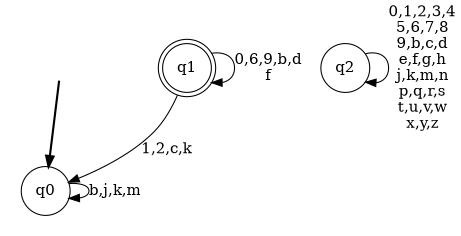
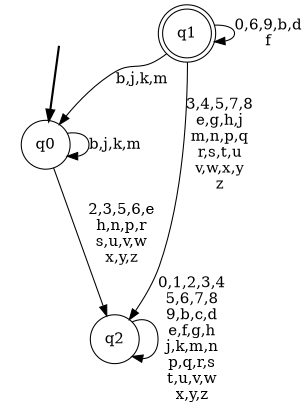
edge "q1" -> "q0": label "1,2,c,k" -> "b,j,k,m"
edge "q1" -> "q2": added, label "3,4,5,7,8 e,g,h,j m,n,p,q r,s,t,u v,w,x,y z"
edge "q0" -> "q2": added, label "2,3,5,6,e h,n,p,r s,u,v,w x,y,z"
